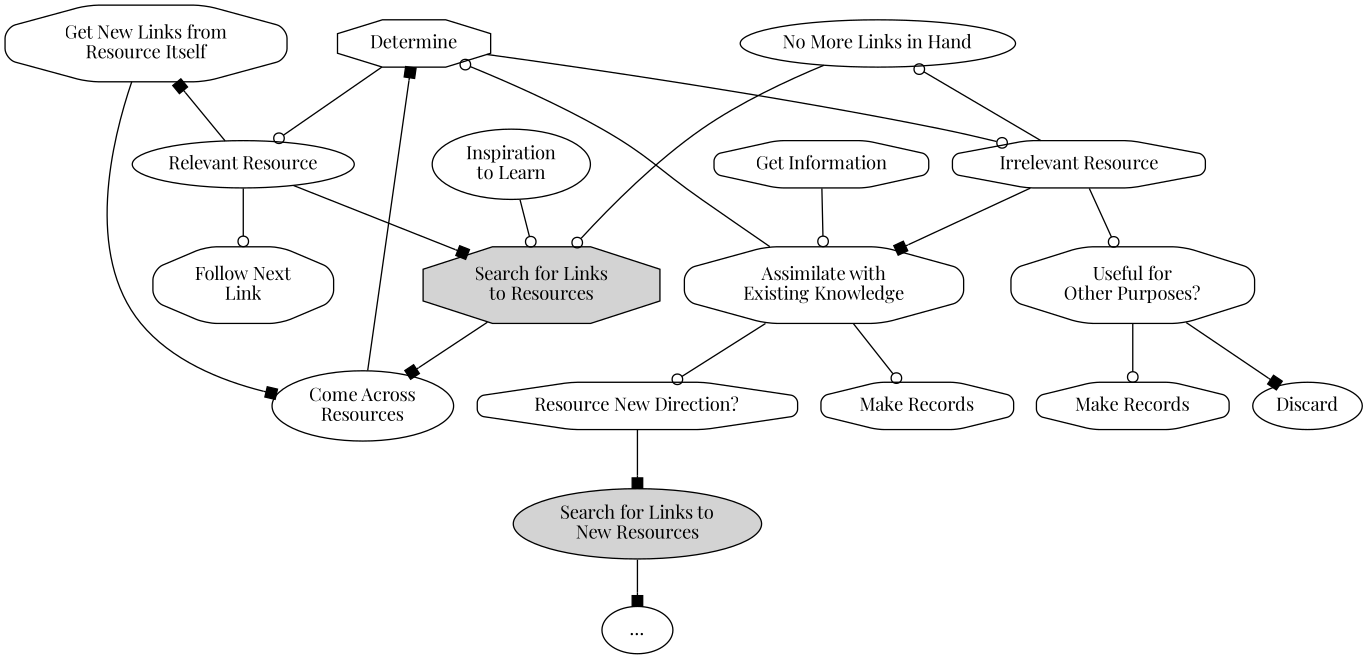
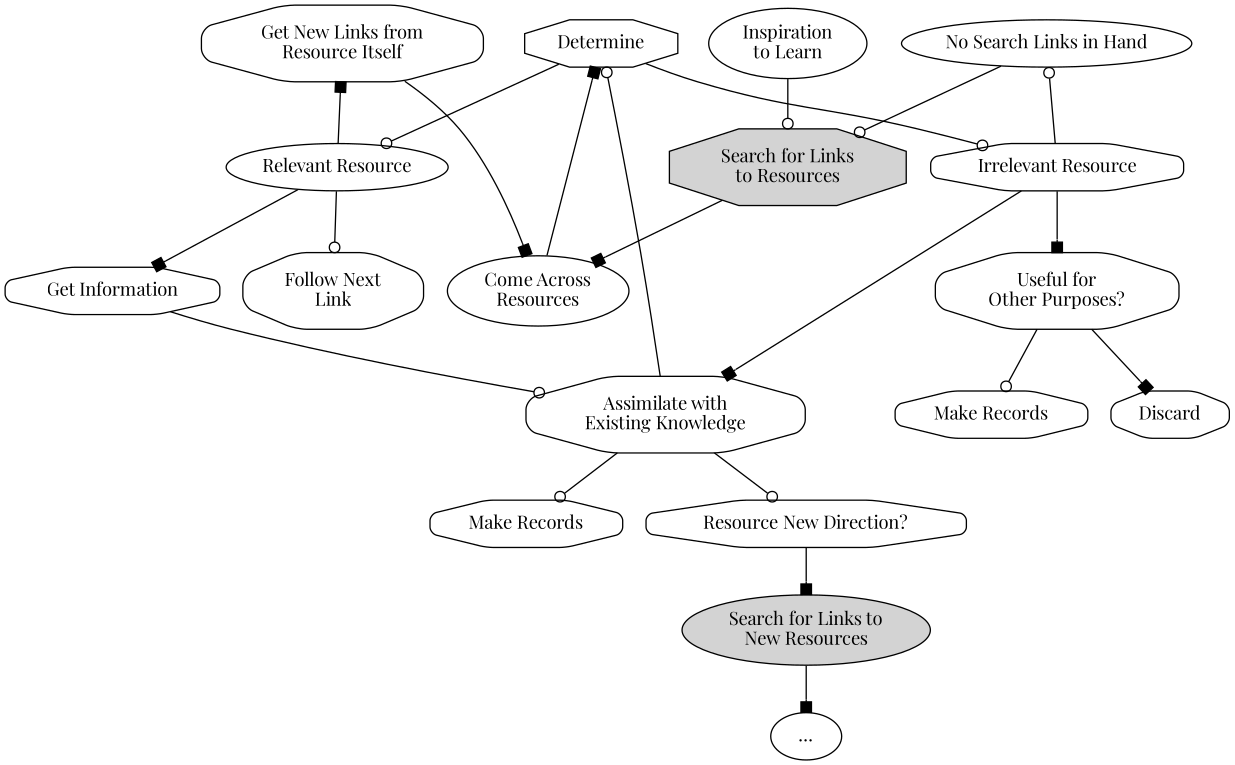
node "No More Links in Hand": label "No More Links in Hand" -> "No Search Links in Hand"
edge "Irrelevant Resource" -> "Useful for Other Purposes?": arrowhead odot -> box
edge "Relevant Resource" -> "Search for Links to Resources": now "Relevant Resource" -> "Get Information"
node "Discard": shape ellipse -> octagon
